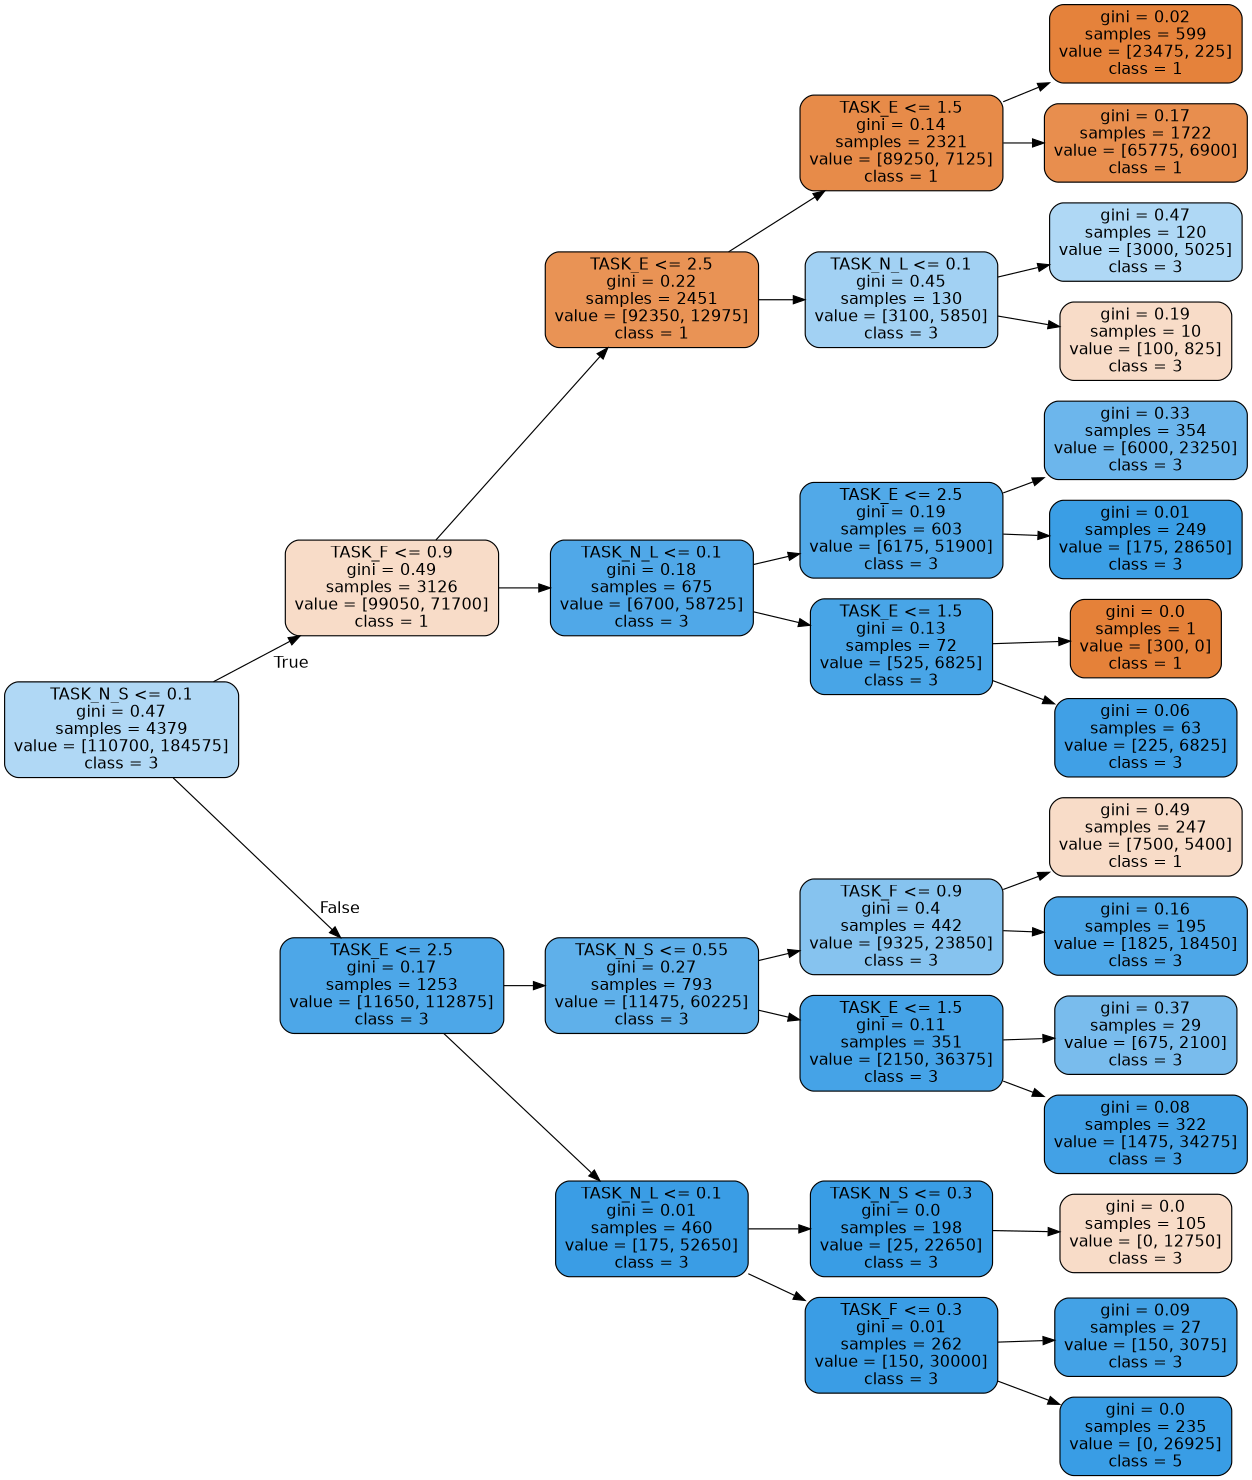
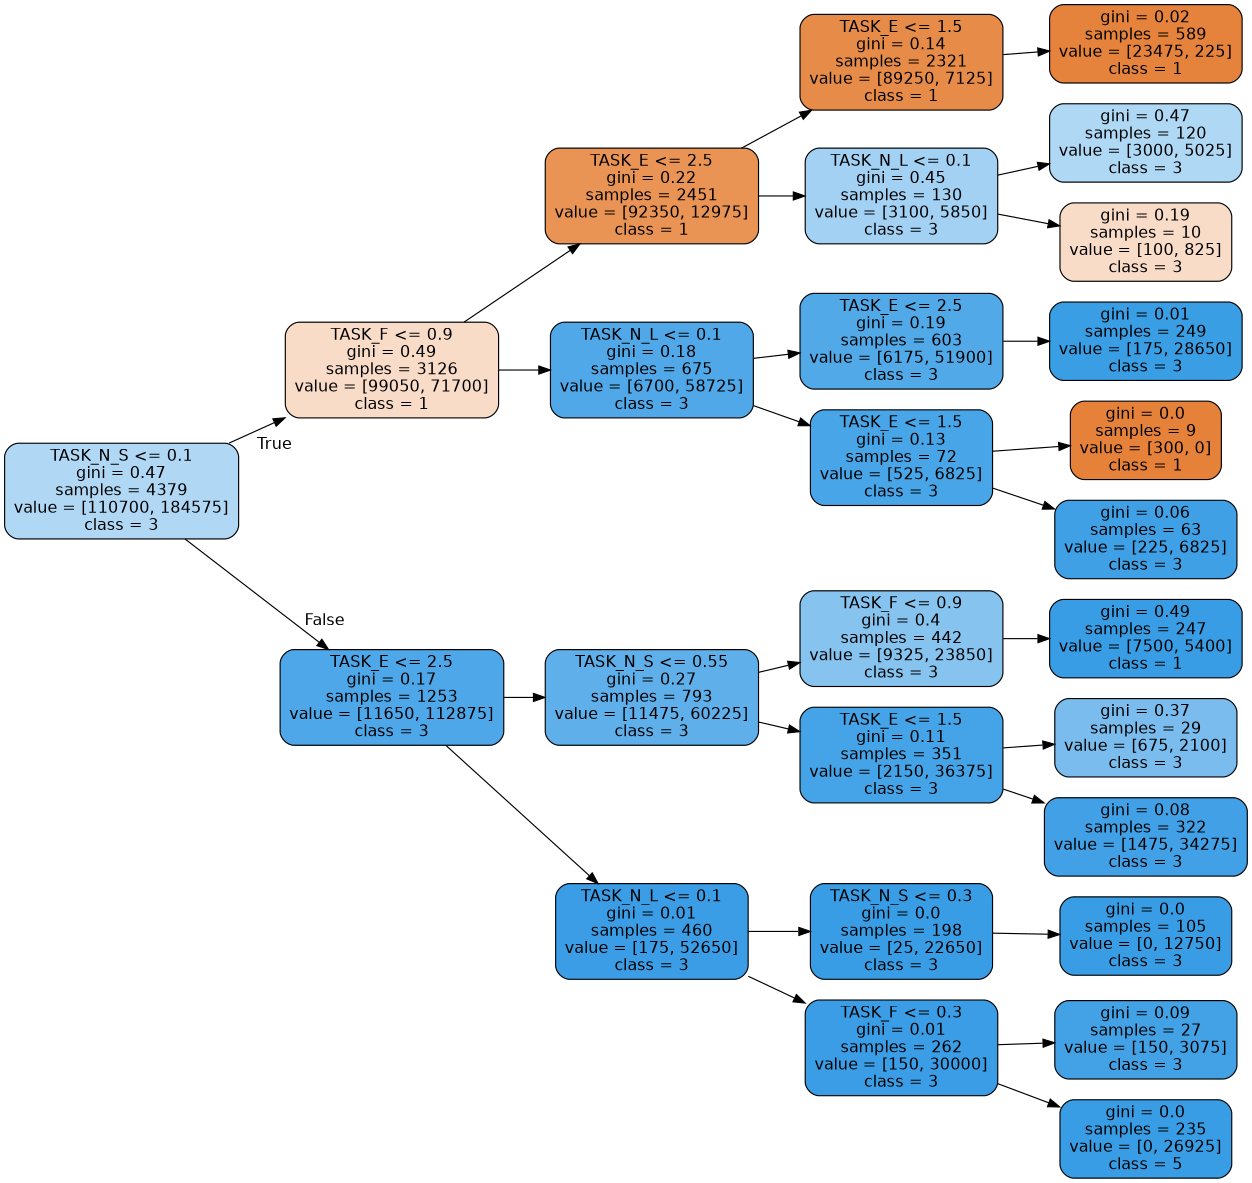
node "gini = 0.02 samples = 599 value = [23475, 225] class = 1": label "gini = 0.02 samples = 599 value = [23475, 225] class = 1" -> "gini = 0.02 samples = 589 value = [23475, 225] class = 1"
node "gini = 0.17 samples = 1722 value = [65775, 6900] class = 1": removed
node "gini = 0.33 samples = 354 value = [6000, 23250] class = 3": removed
node "gini = 0.0 samples = 1 value = [300, 0] class = 1": label "gini = 0.0 samples = 1 value = [300, 0] class = 1" -> "gini = 0.0 samples = 9 value = [300, 0] class = 1"
node "gini = 0.49 samples = 247 value = [7500, 5400] class = 1": fillcolor #f8dcc8 -> #399de5
node "gini = 0.16 samples = 195 value = [1825, 18450] class = 3": removed
node "gini = 0.0 samples = 105 value = [0, 12750] class = 3": fillcolor #f8dcc8 -> #399de5
